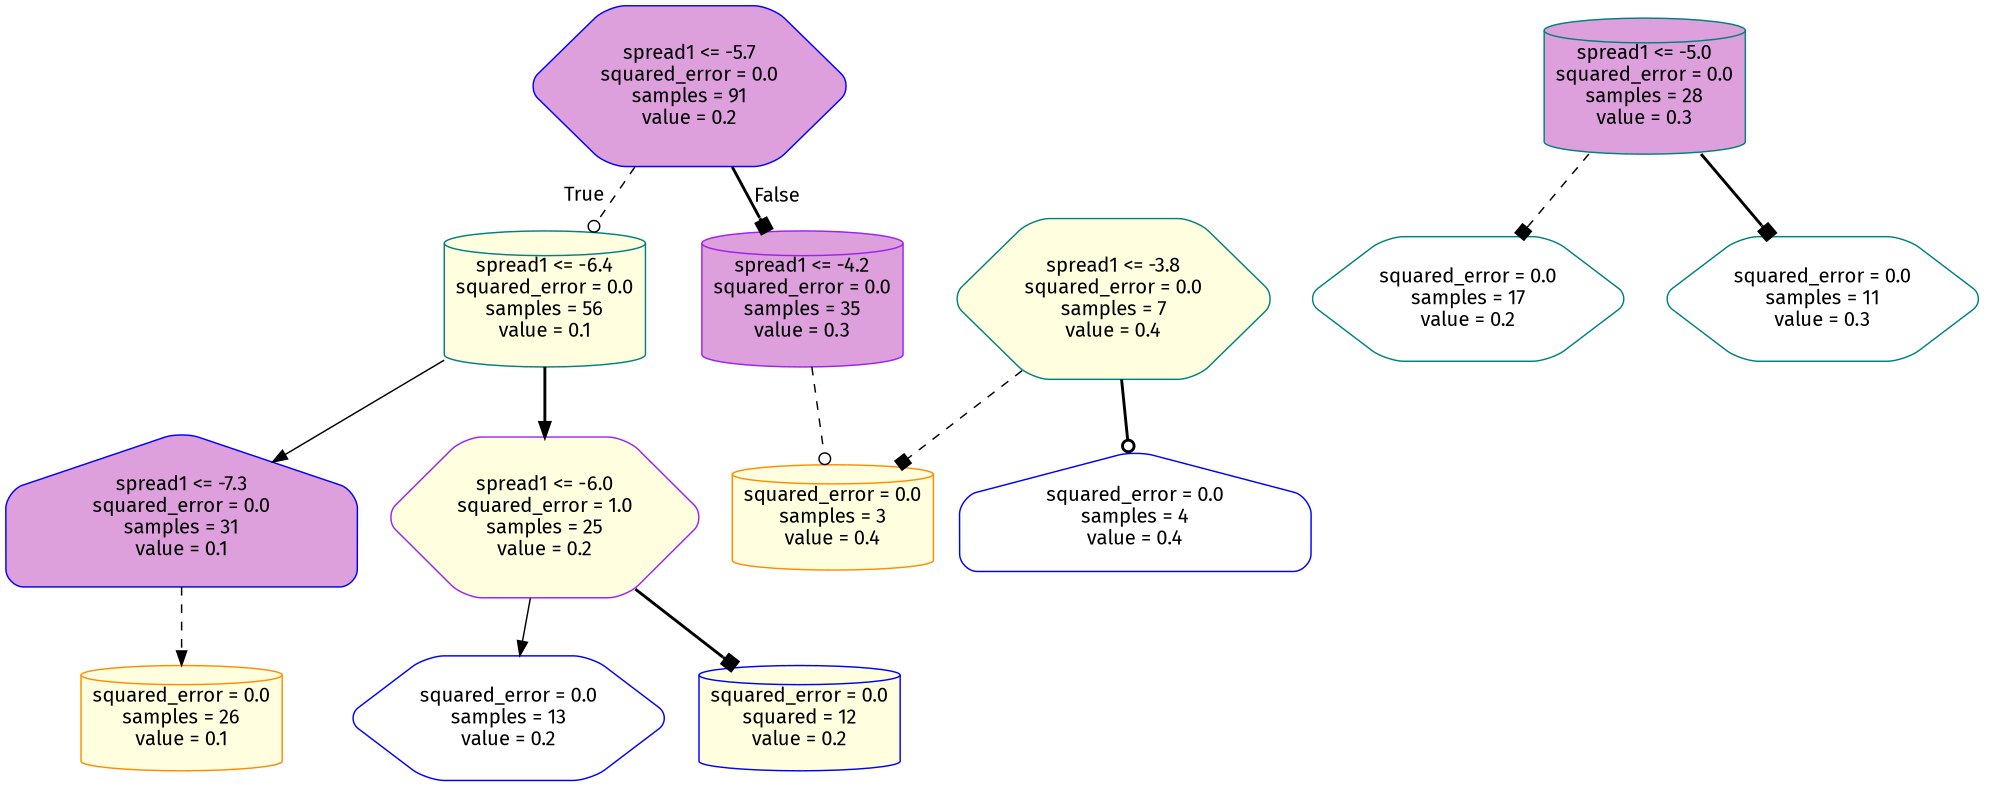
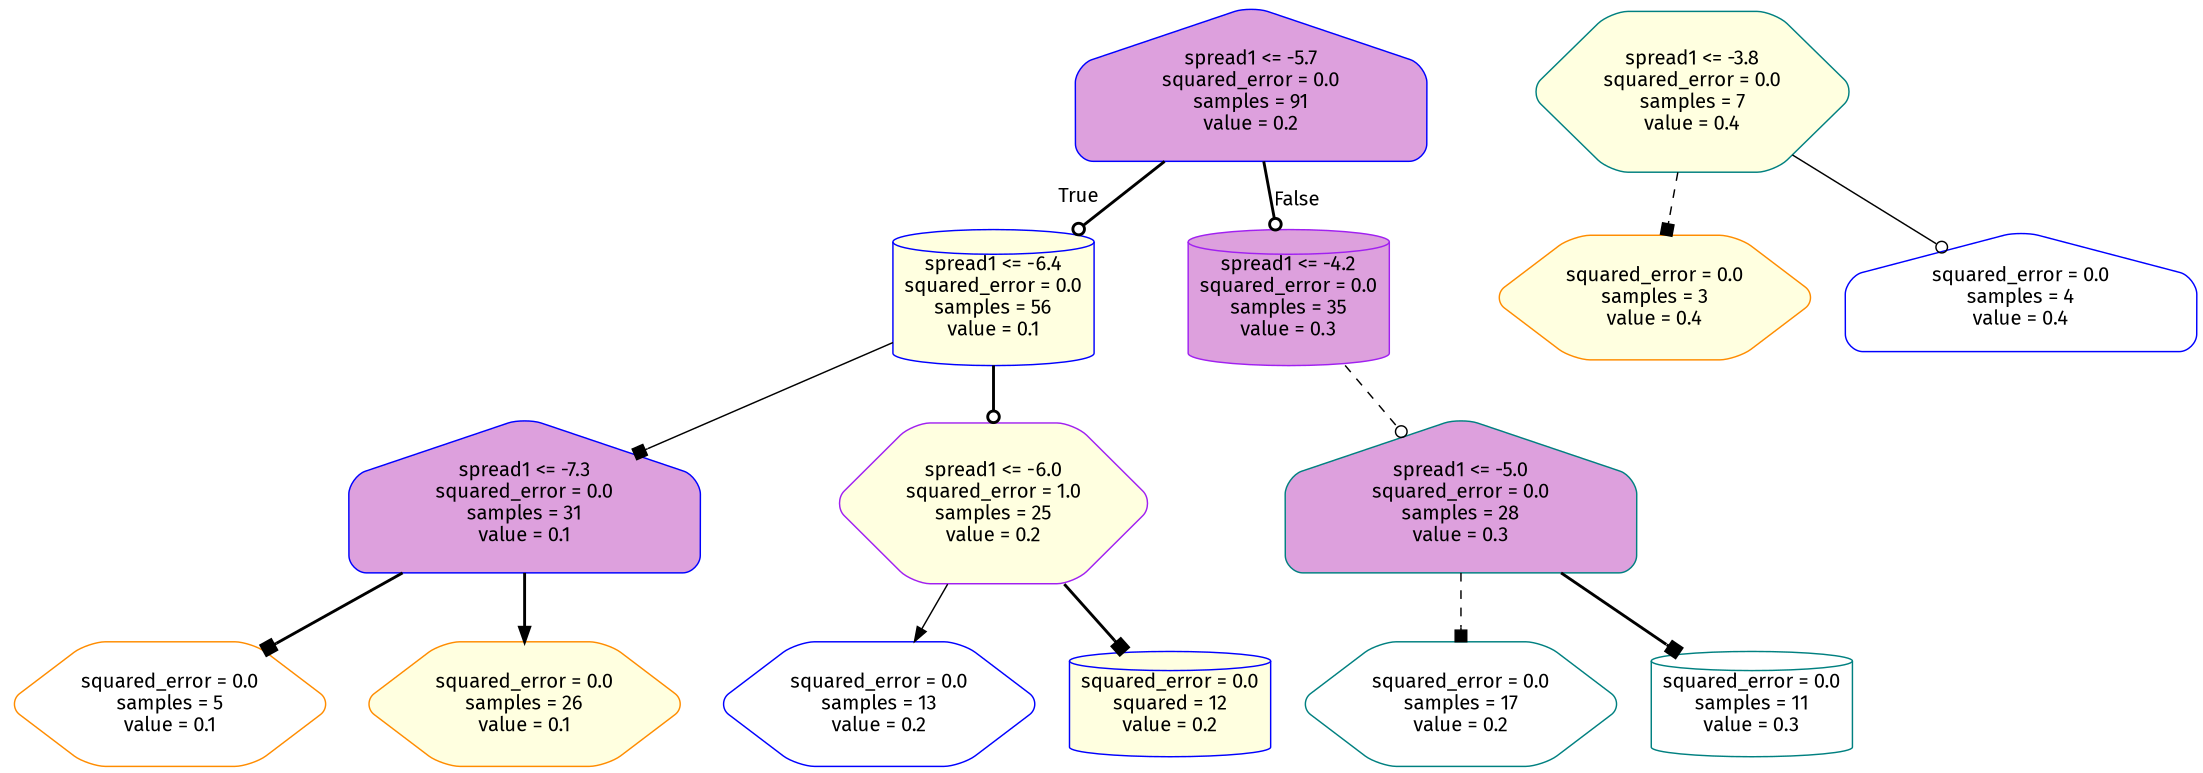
node "spread1 <= -5.7 squared_error = 0.0 samples = 91 value = 0.2": shape hexagon -> house
node "spread1 <= -5.0 squared_error = 0.0 samples = 28 value = 0.3": shape cylinder -> house
edge "spread1 <= -5.7 squared_error = 0.0 samples = 91 value = 0.2" -> "spread1 <= -4.2 squared_error = 0.0 samples = 35 value = 0.3": arrowhead box -> odot
edge "spread1 <= -5.7 squared_error = 0.0 samples = 91 value = 0.2" -> "spread1 <= -6.4 squared_error = 0.0 samples = 56 value = 0.1": style dashed -> bold
node "spread1 <= -6.4 squared_error = 0.0 samples = 56 value = 0.1": color teal -> blue
node "squared_error = 0.0 samples = 11 value = 0.3": shape hexagon -> cylinder
edge "spread1 <= -6.4 squared_error = 0.0 samples = 56 value = 0.1" -> "spread1 <= -6.0 squared_error = 1.0 samples = 25 value = 0.2": arrowhead normal -> odot
edge "spread1 <= -6.4 squared_error = 0.0 samples = 56 value = 0.1" -> "spread1 <= -7.3 squared_error = 0.0 samples = 31 value = 0.1": arrowhead normal -> box
edge "spread1 <= -4.2 squared_error = 0.0 samples = 35 value = 0.3" -> "squared_error = 0.0 samples = 3 value = 0.4": now "spread1 <= -4.2 squared_error = 0.0 samples = 35 value = 0.3" -> "spread1 <= -5.0 squared_error = 0.0 samples = 28 value = 0.3"
edge "spread1 <= -3.8 squared_error = 0.0 samples = 7 value = 0.4" -> "squared_error = 0.0 samples = 4 value = 0.4": style bold -> solid
node "squared_error = 0.0 samples = 3 value = 0.4": shape cylinder -> hexagon
edge "spread1 <= -7.3 squared_error = 0.0 samples = 31 value = 0.1" -> "squared_error = 0.0 samples = 26 value = 0.1": style dashed -> bold
node "squared_error = 0.0 samples = 5 value = 0.1": added
node "squared_error = 0.0 samples = 26 value = 0.1": shape cylinder -> hexagon
